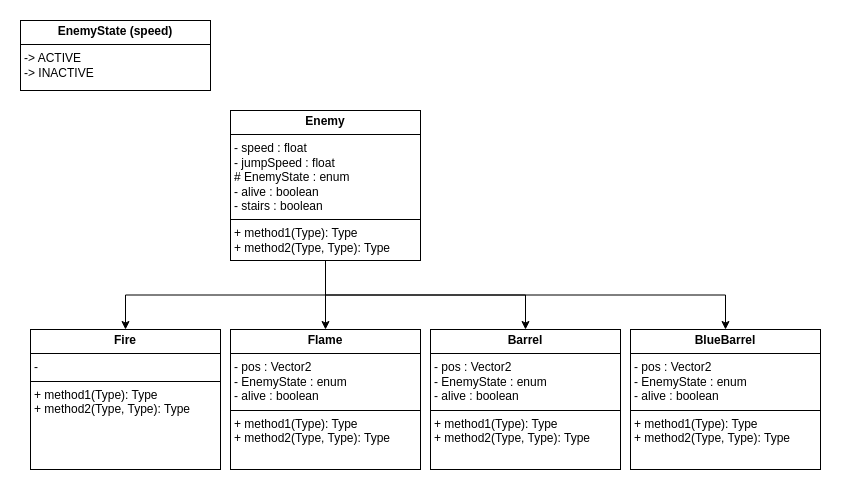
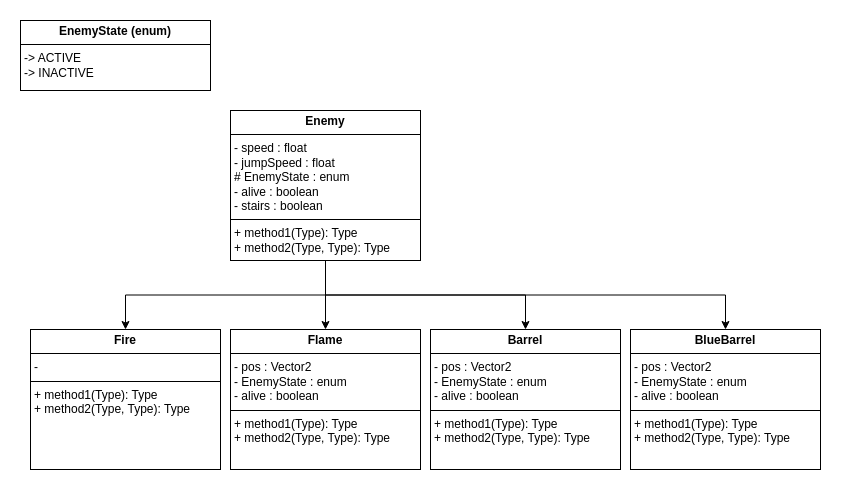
node "EnemyState (speed) -> ACTIVE -> INACTIVE": label "EnemyState (speed) -> ACTIVE -> INACTIVE" -> "EnemyState (enum) -> ACTIVE -> INACTIVE"
